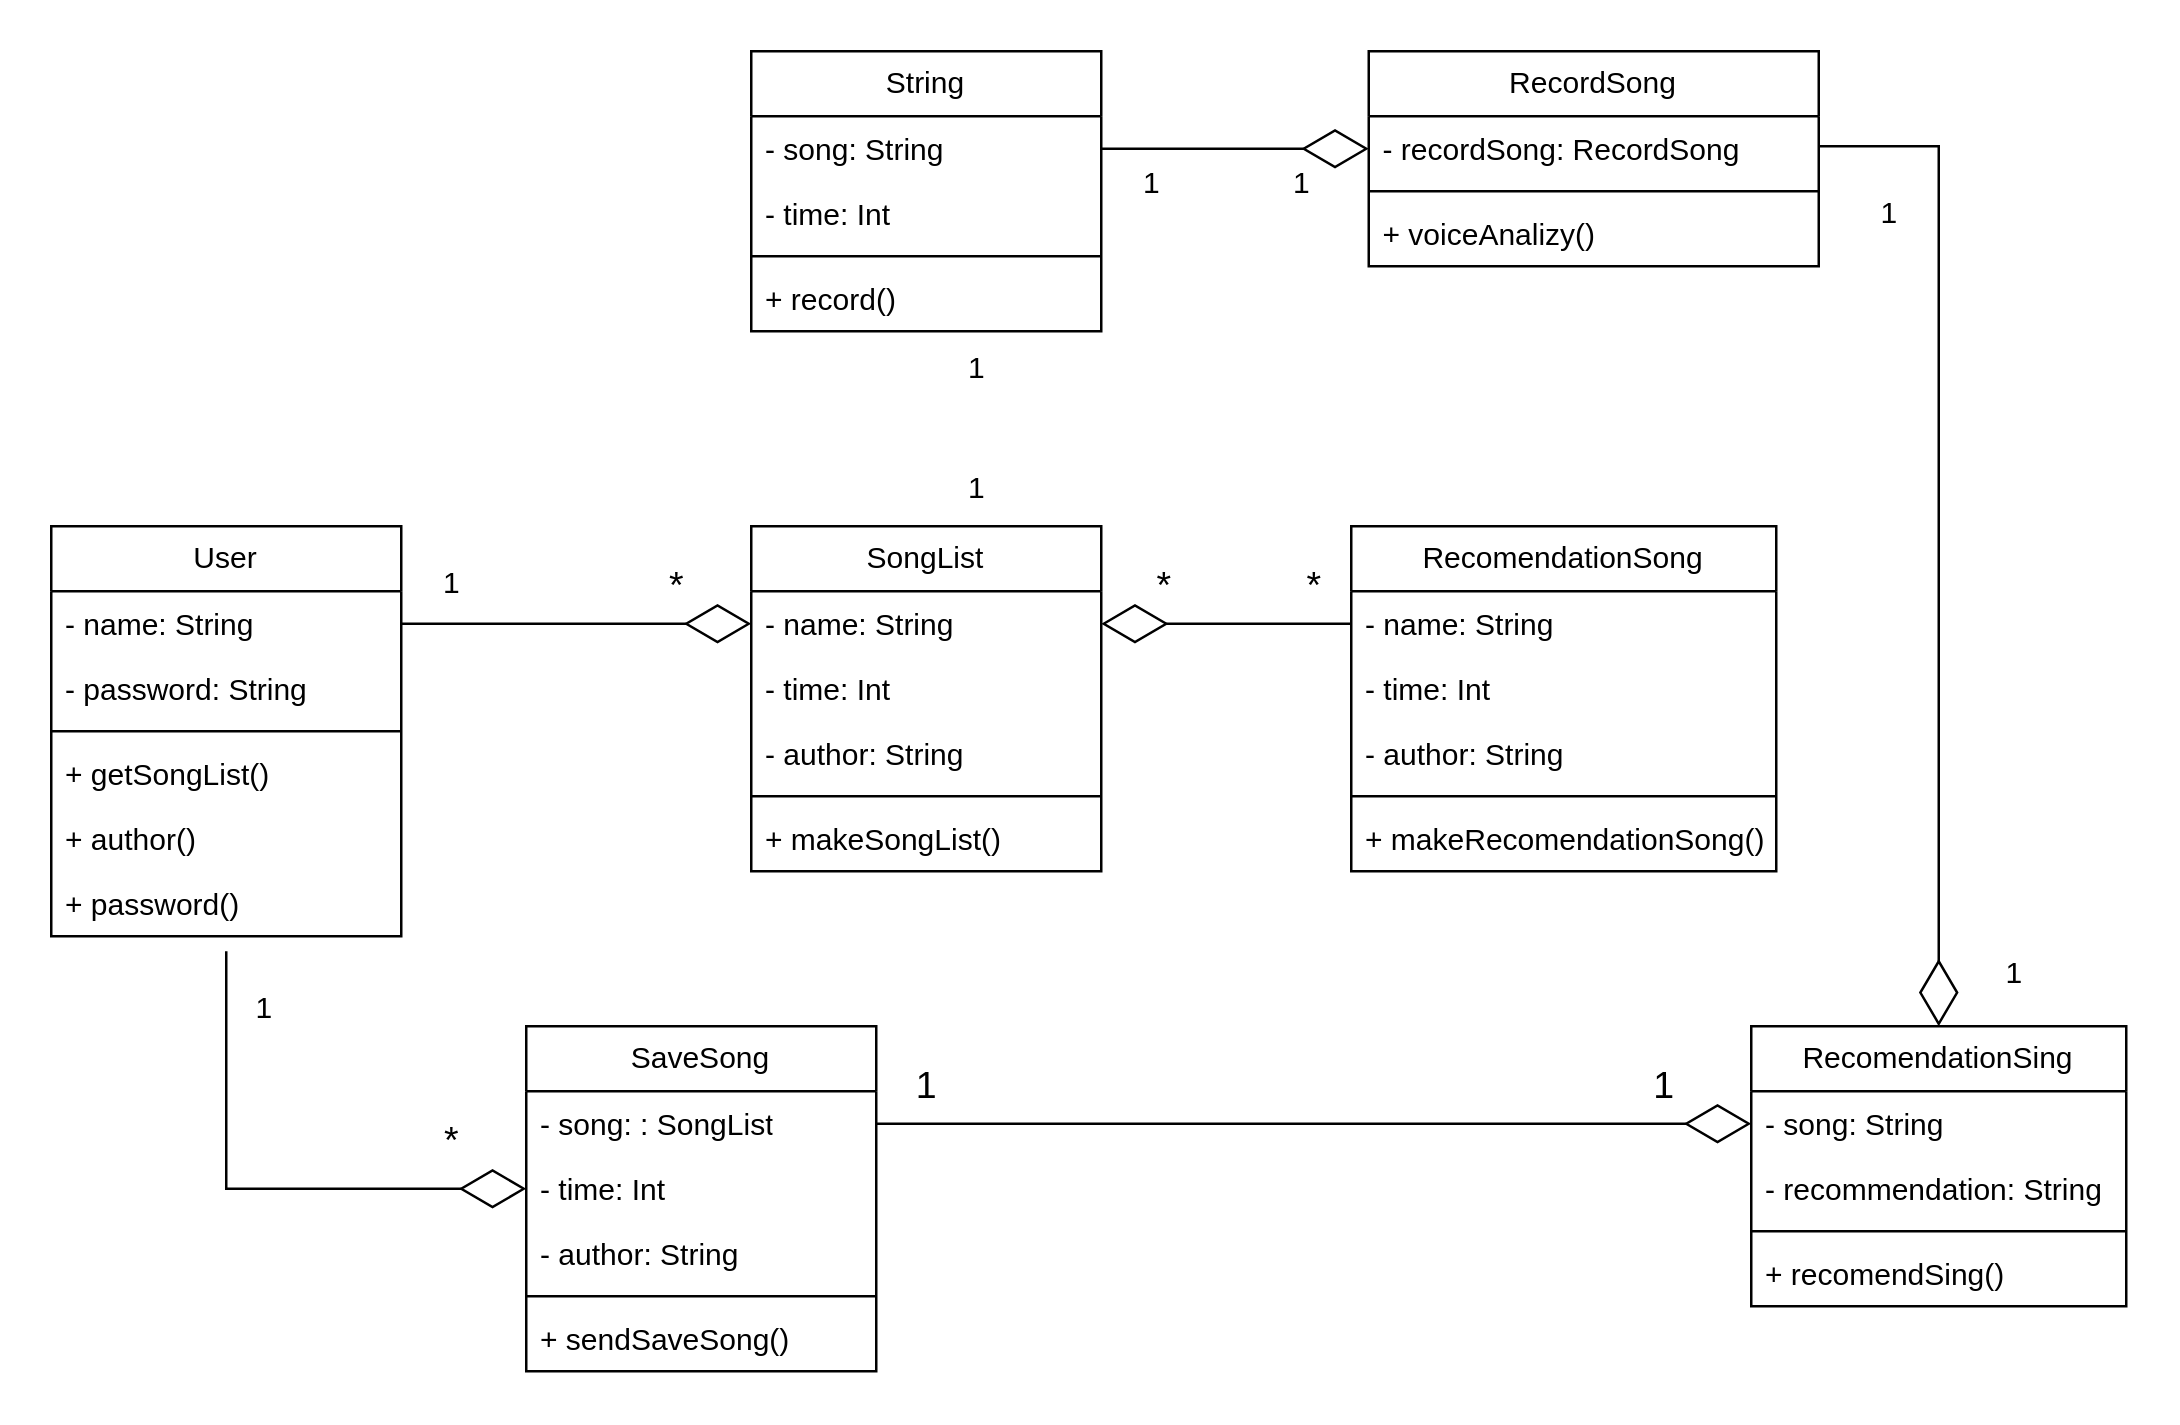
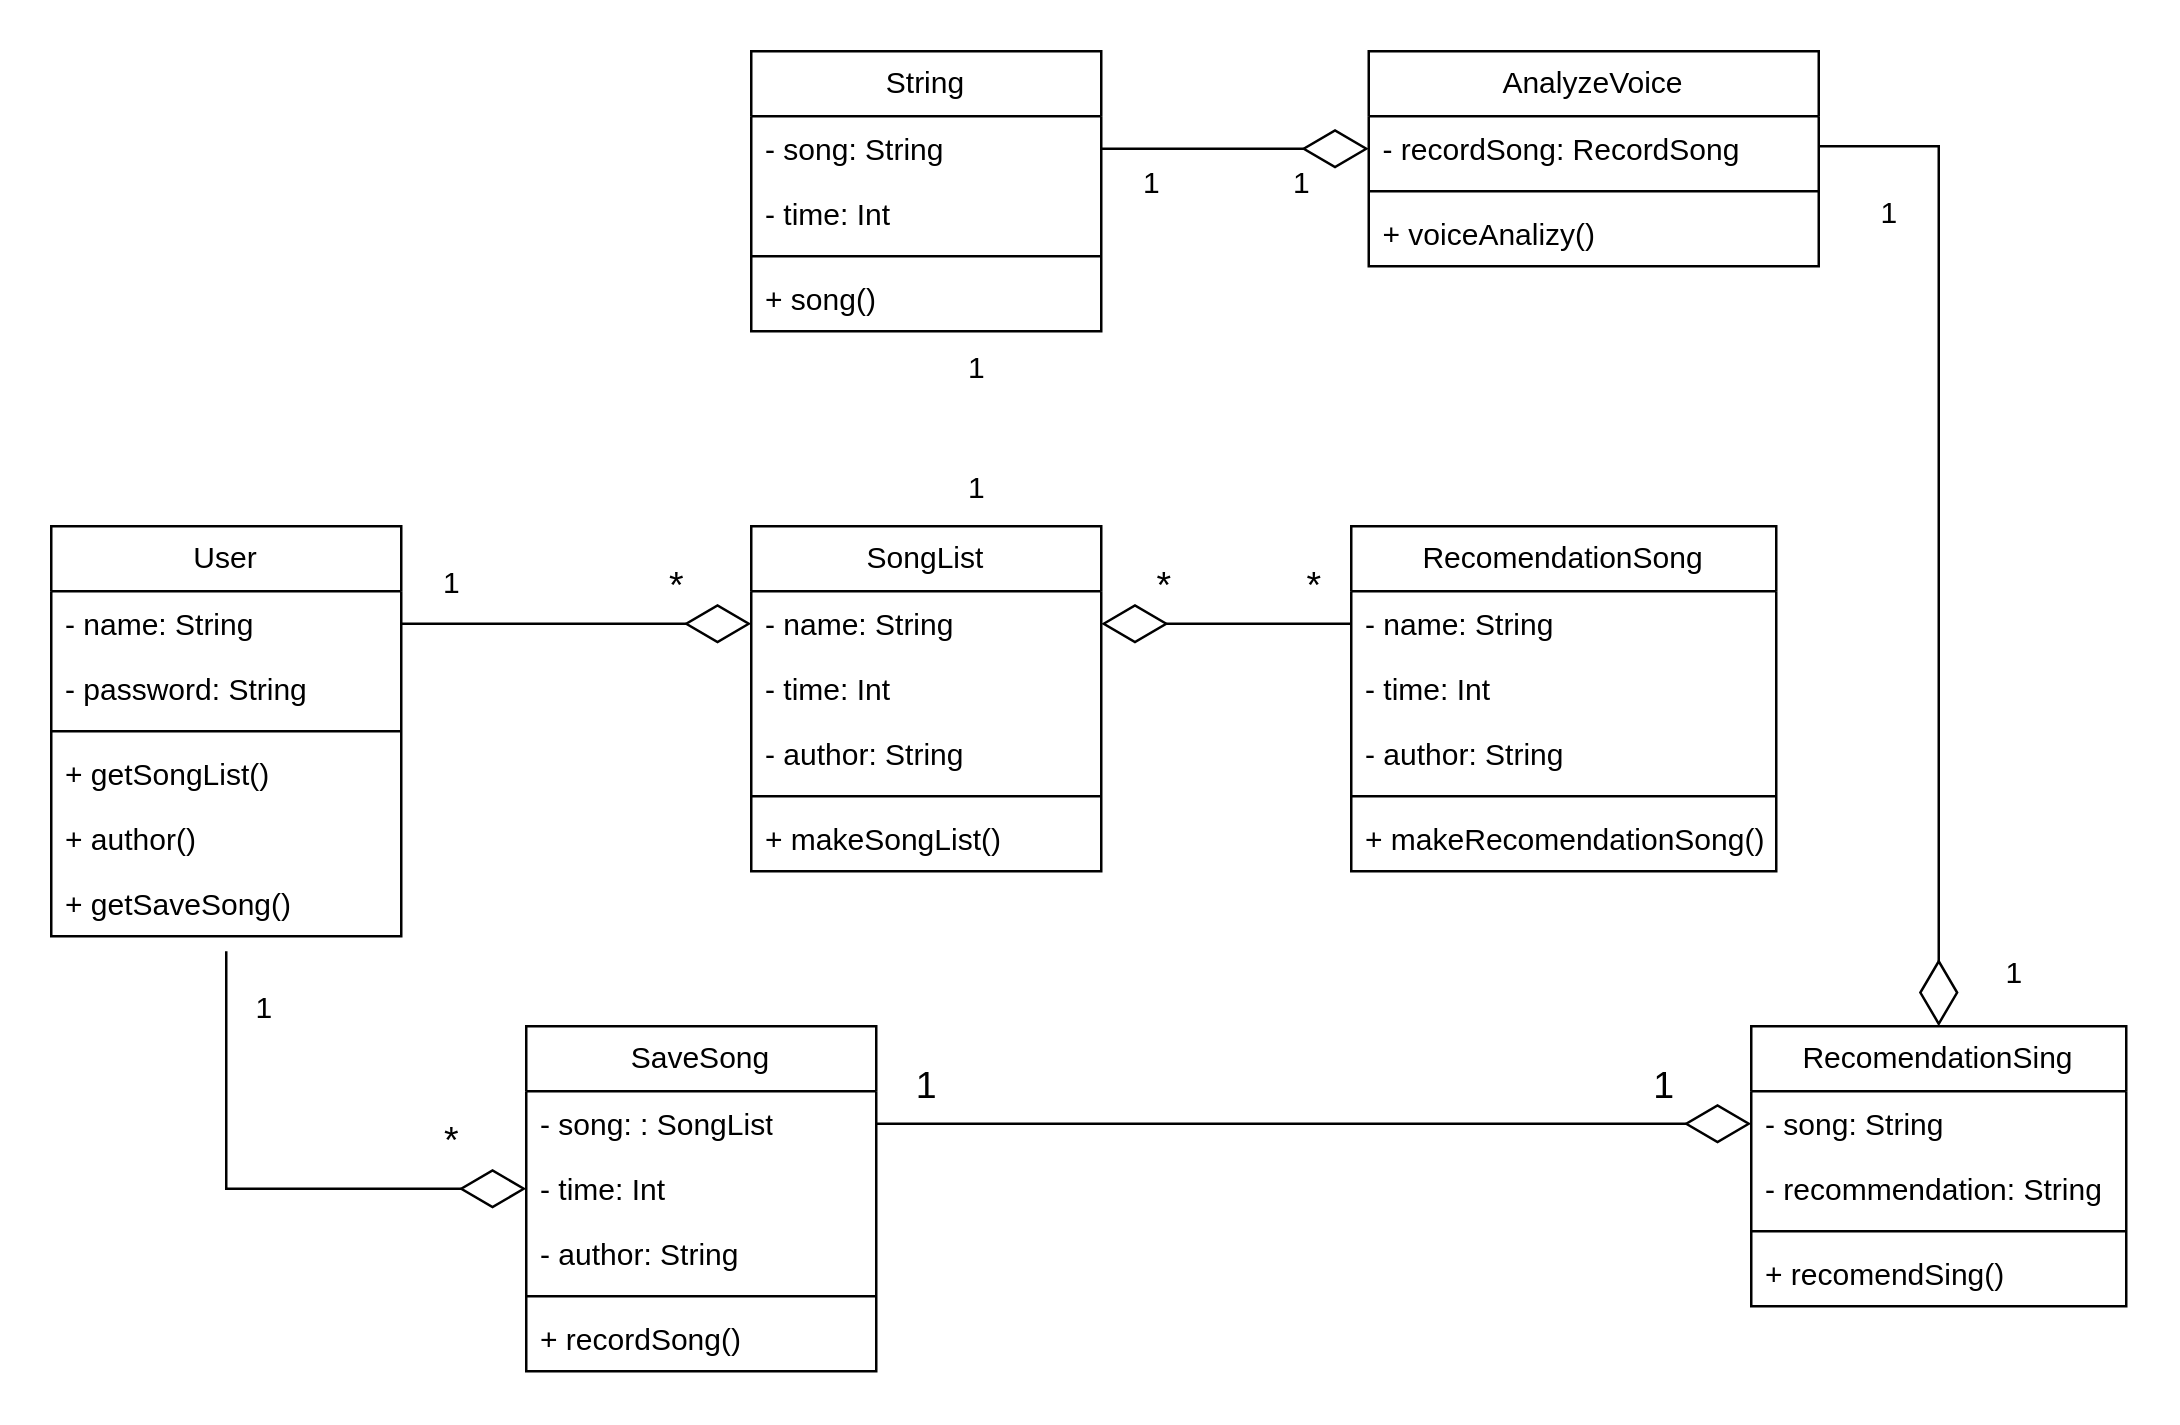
node "RecordSong": label "RecordSong" -> "AnalyzeVoice"
node "+ record()": label "+ record()" -> "+ song()"
node "+ password()": label "+ password()" -> "+ getSaveSong()"
node "+ sendSaveSong()": label "+ sendSaveSong()" -> "+ recordSong()"
